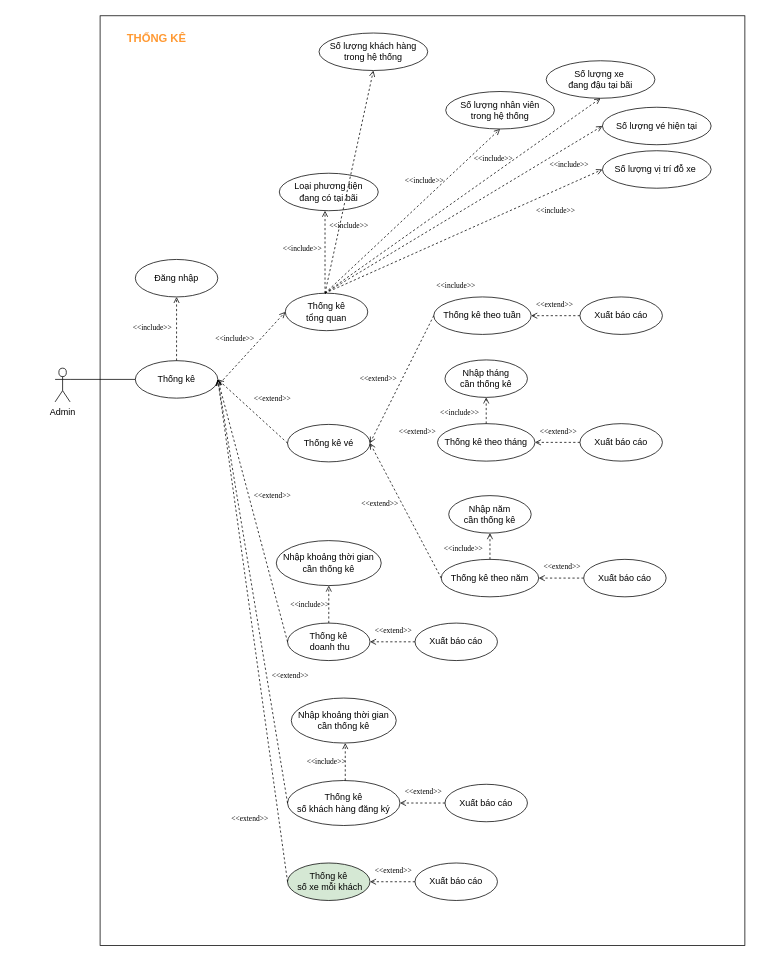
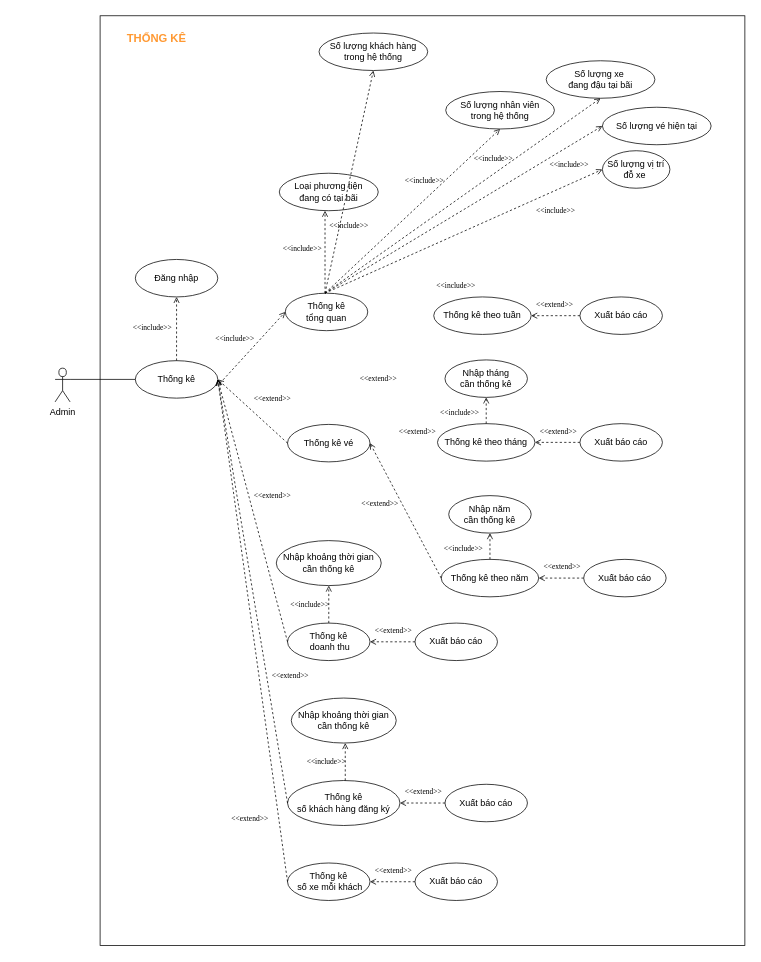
node "Số lượng vị trí đỗ xe": size 109x38 -> 68x38
edge "Thống kê theo tuần" -> "Thống kê vé": removed
node "Thống kê số xe mỗi khách": fillcolor #d5e8d4 -> #ffffff
